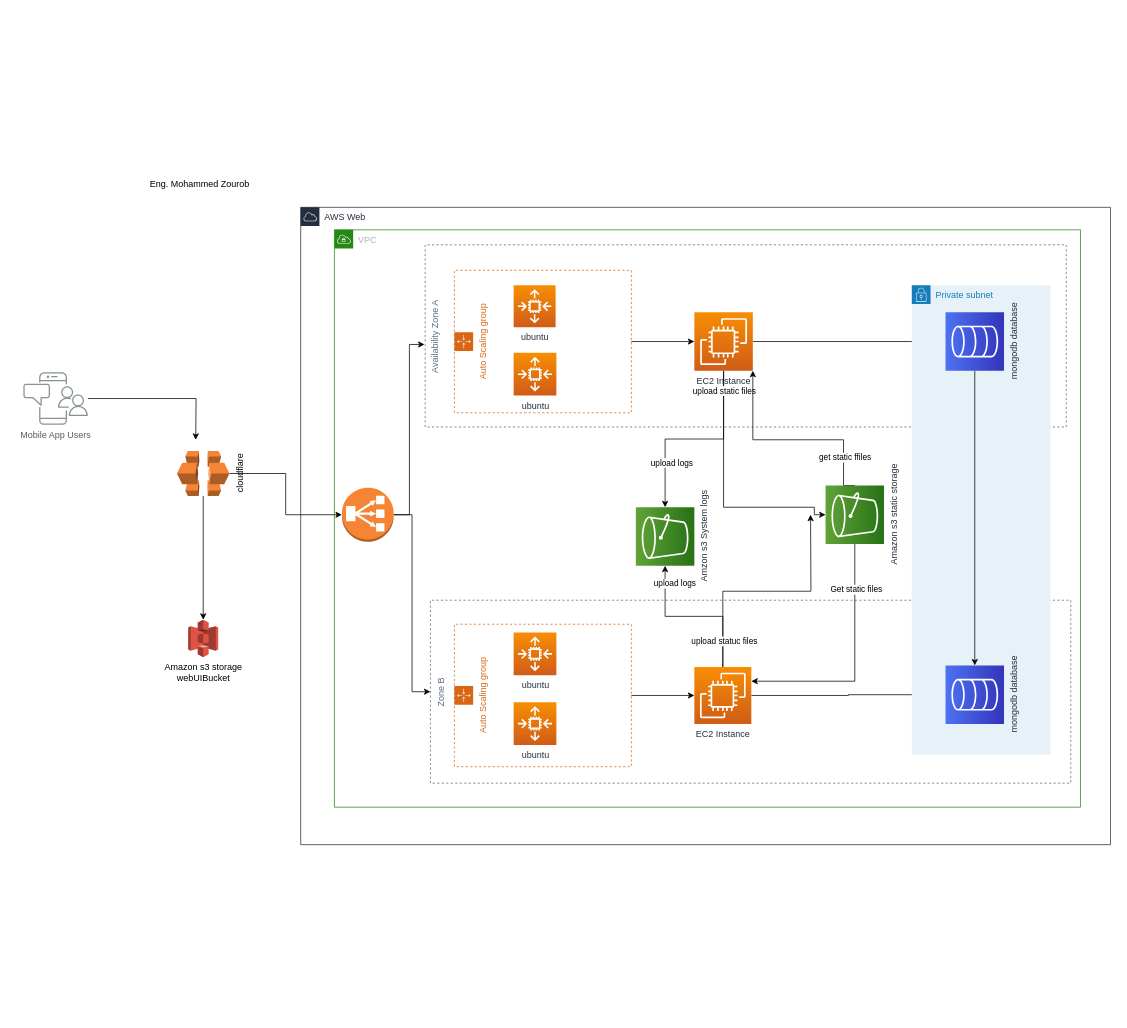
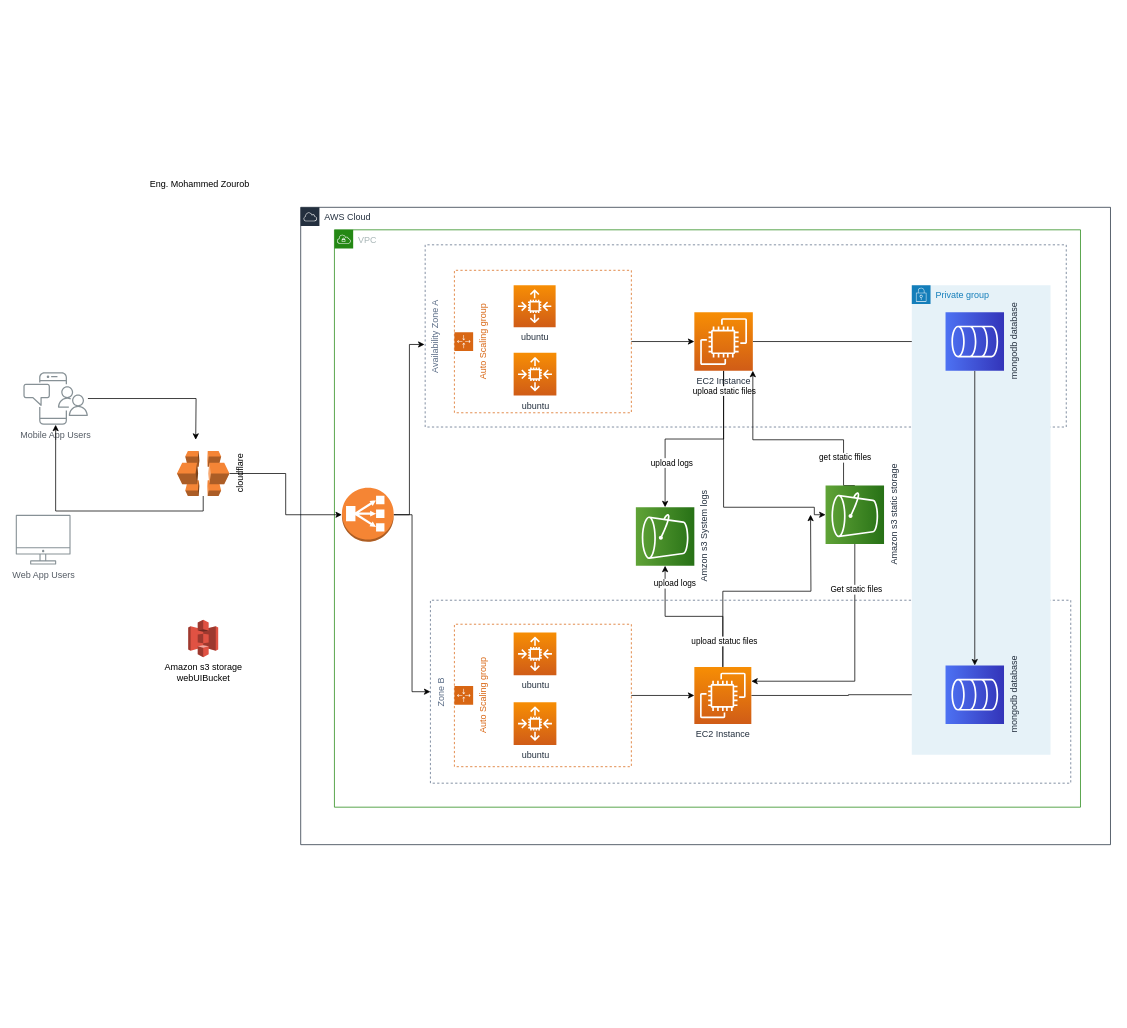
node "AWS Web": label "AWS Web" -> "AWS Cloud"
node "Private subnet": label "Private subnet" -> "Private group"
node "Web App Users": added
edge "cloudflare" -> "Amazon s3 storage webUIBucket": now "cloudflare" -> "Mobile App Users"
